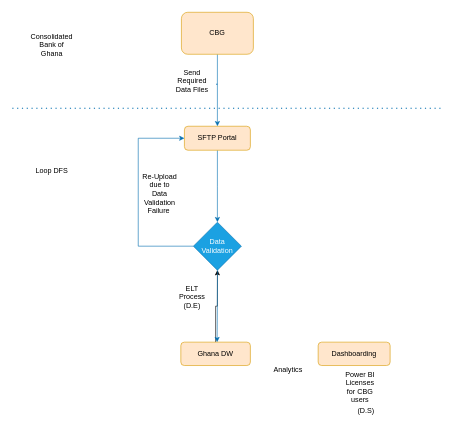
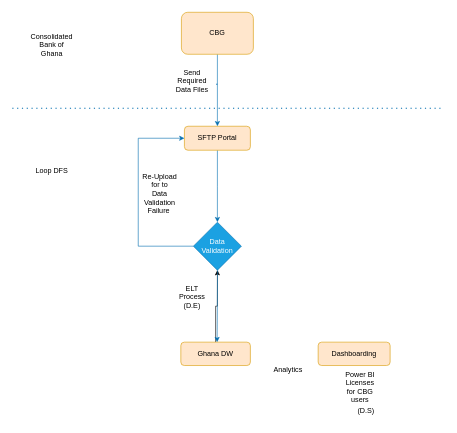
node "Re-Upload due to Data Validation Failure": label "Re-Upload due to Data Validation Failure" -> "Re-Upload for to Data Validation Failure"
